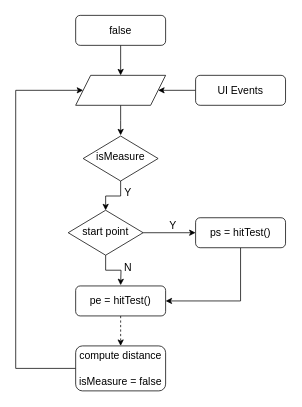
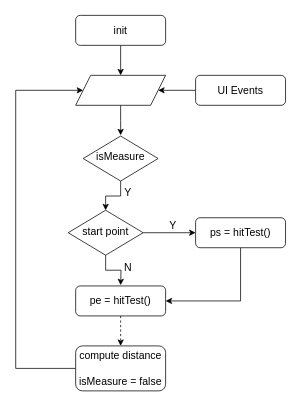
node "false": label "false" -> "init"
